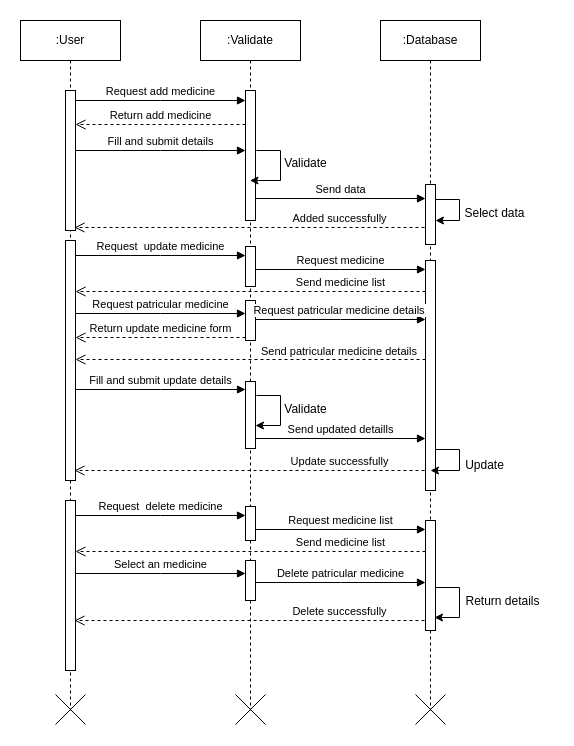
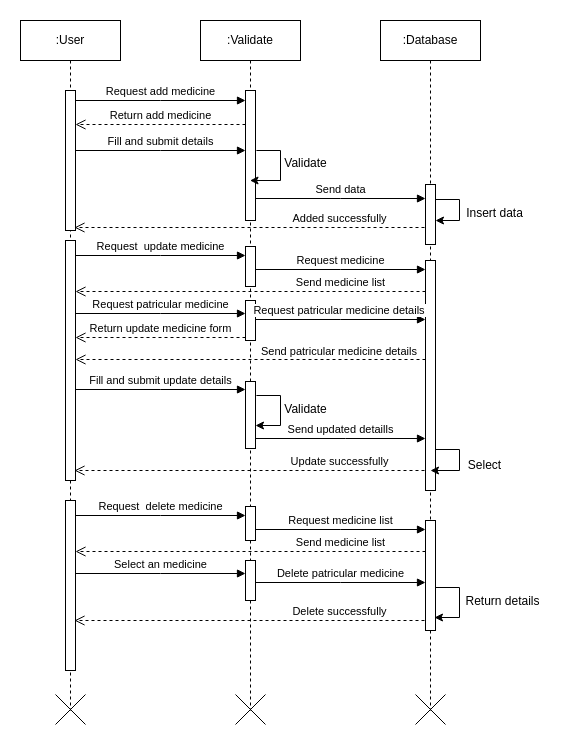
node "Select data": label "Select data" -> "Insert data"
node "Update": label "Update" -> "Select"
